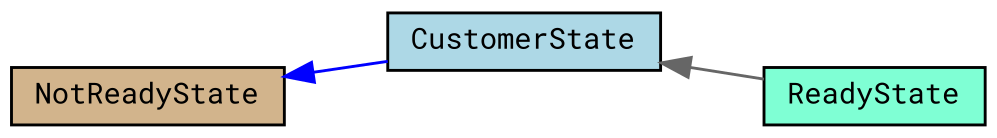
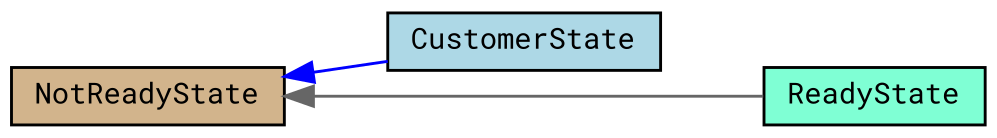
edge "ReadyState" -> "CustomerState": now "ReadyState" -> "NotReadyState"
